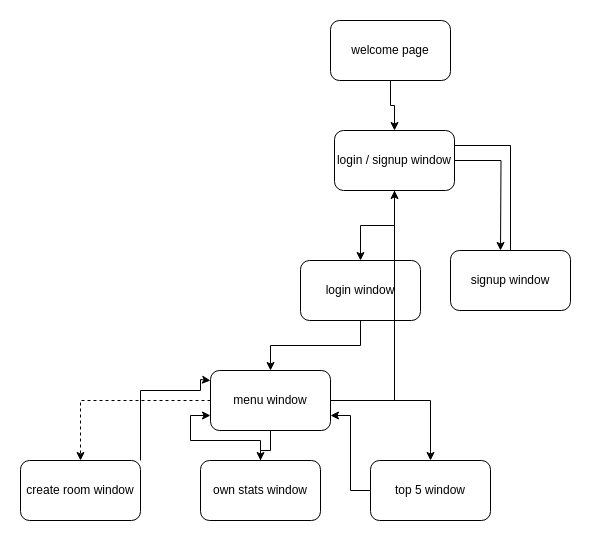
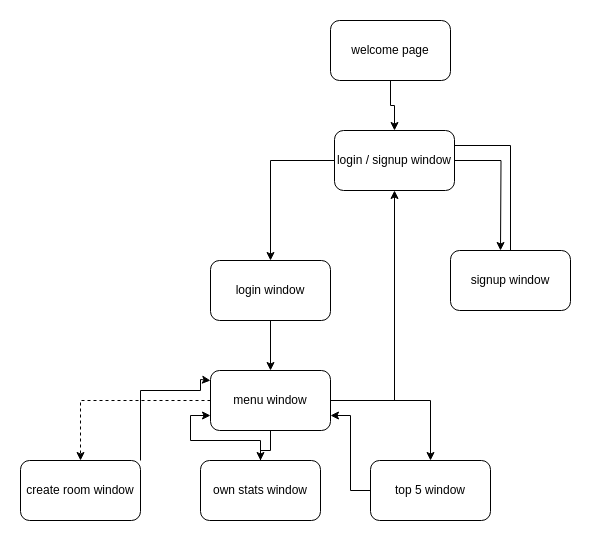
node "login window": moved (361, 291) -> (271, 291)
